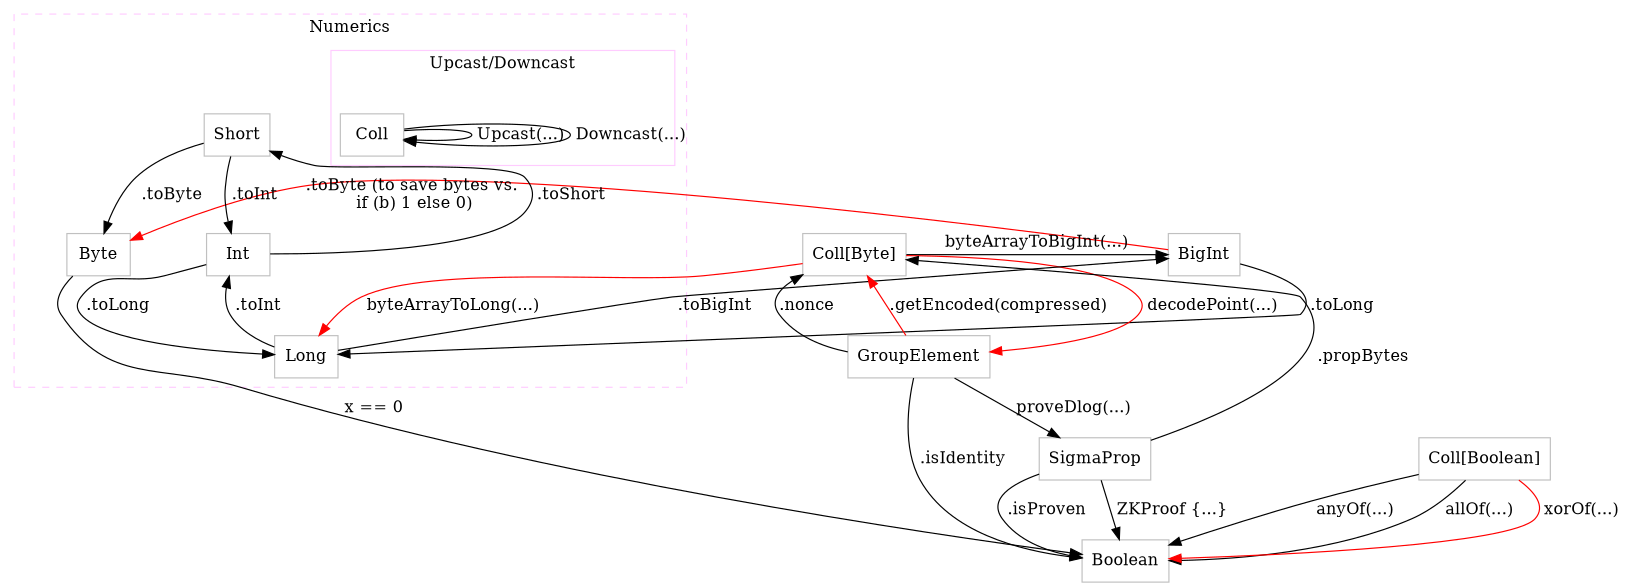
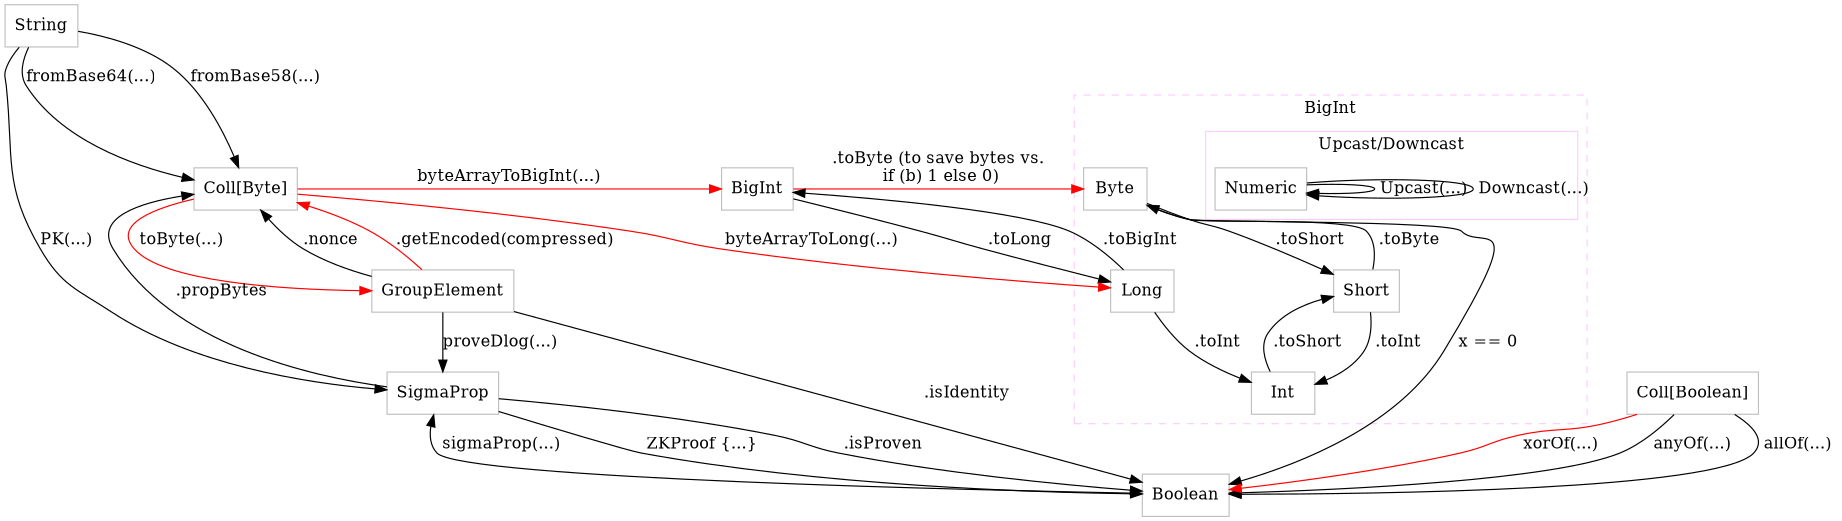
node "String": added
cluster "Numerics": label "Numerics" -> "BigInt"
node "Coll": label "Coll" -> "Numeric"
edge "Byte" -> "Short": added, label ".toShort"
edge "Coll[Byte]" -> "BigInt": color black -> red
edge "Coll[Byte]" -> "GroupElement": label " decodePoint(...) " -> " toByte(...) "
edge "Int" -> "Long": removed, label ".toLong"
edge "Boolean" -> "SigmaProp": added, label "sigmaProp(...)"
